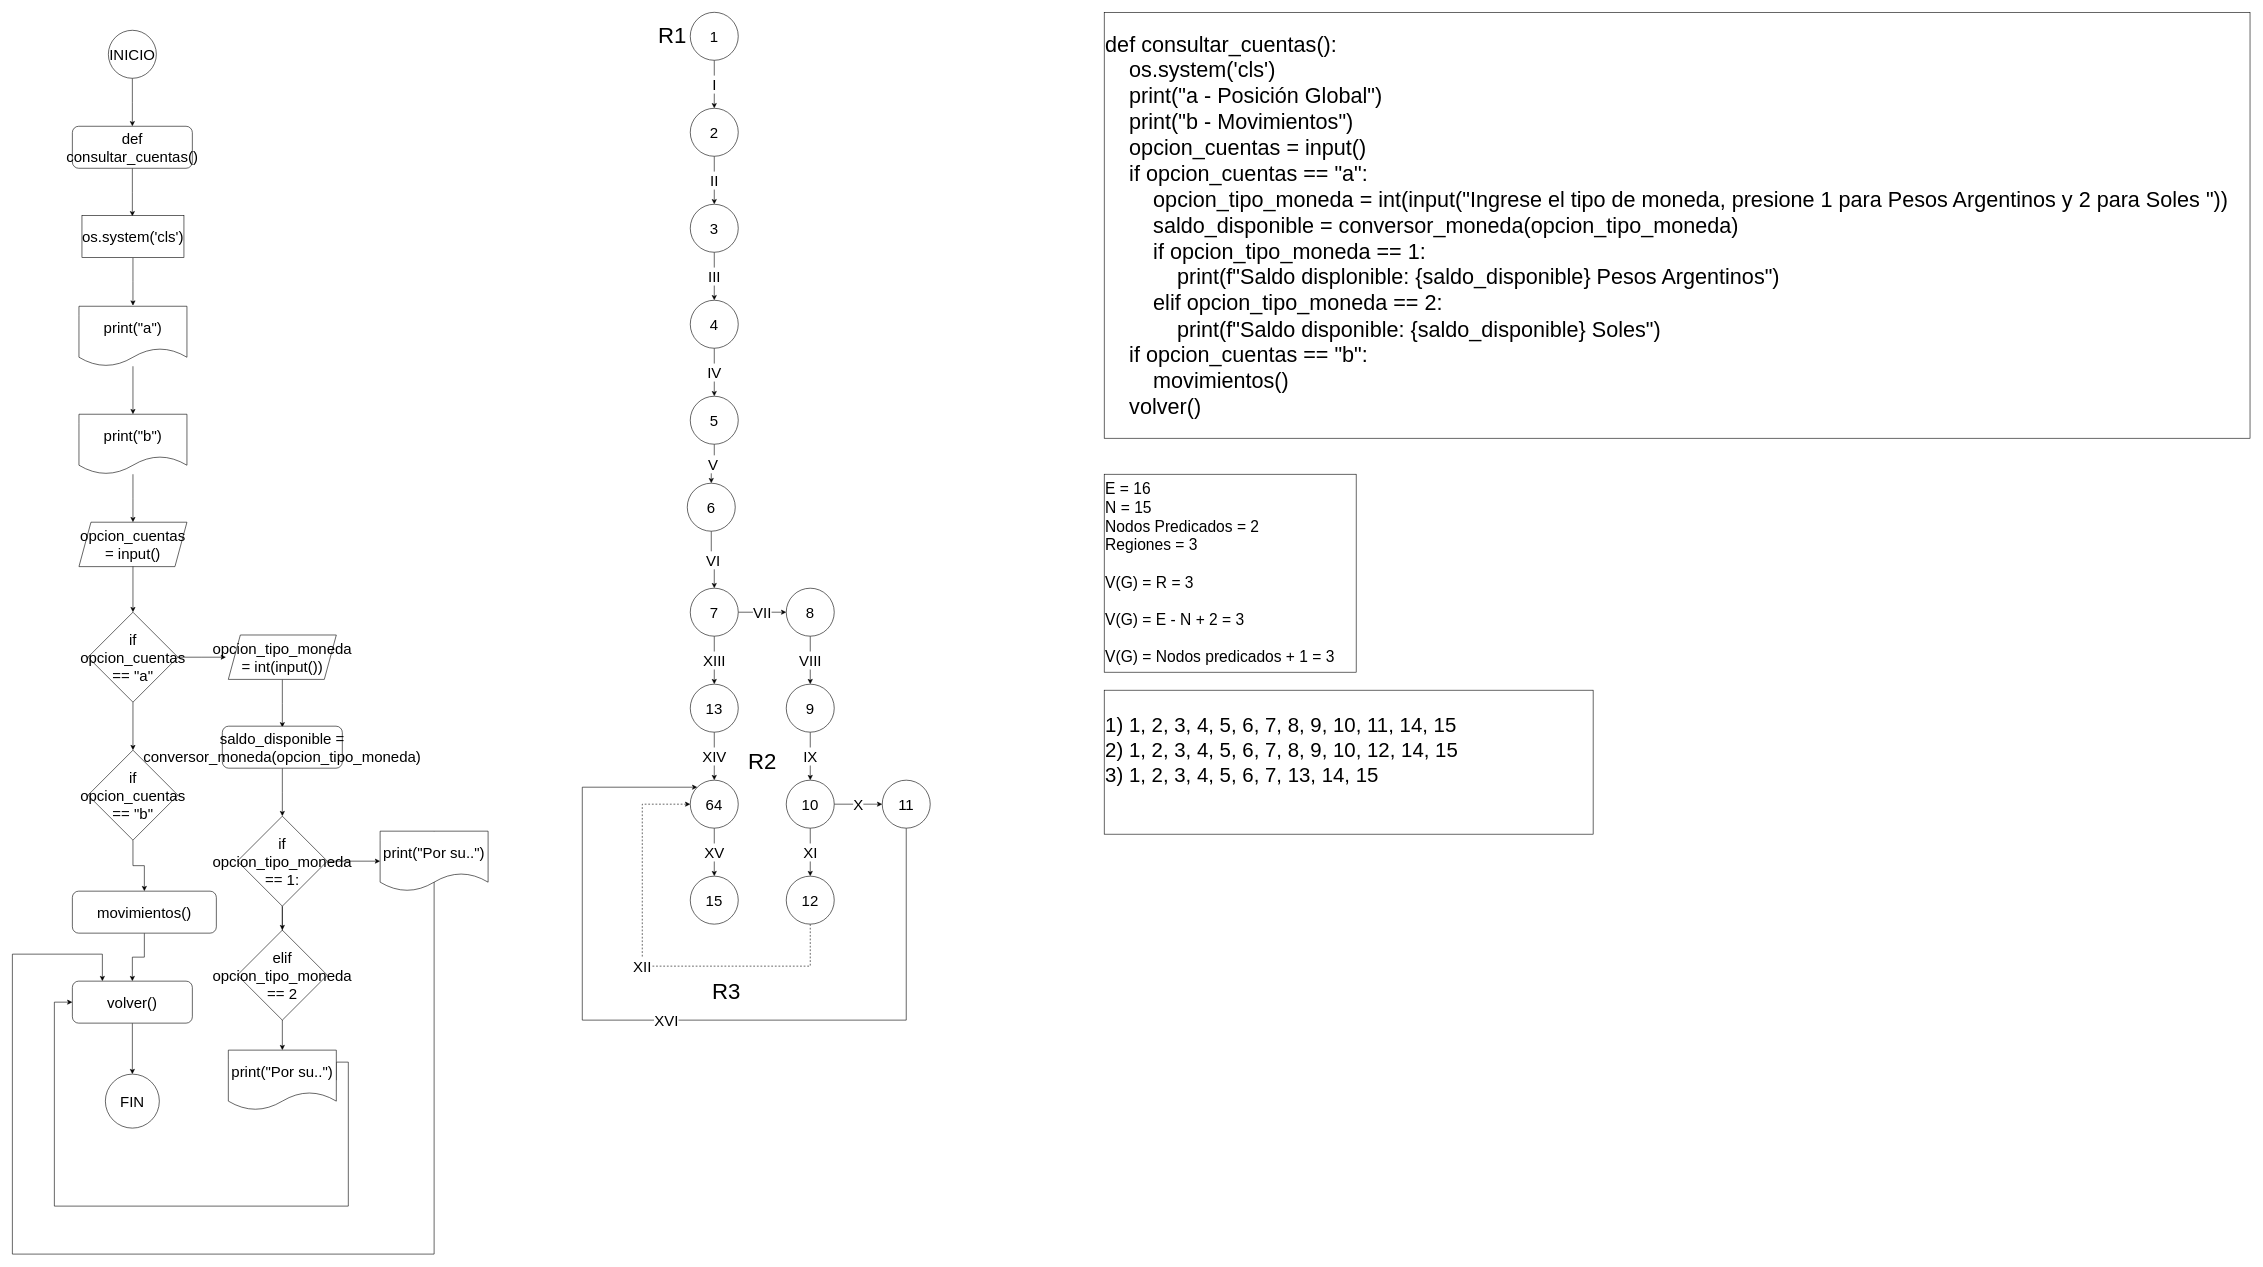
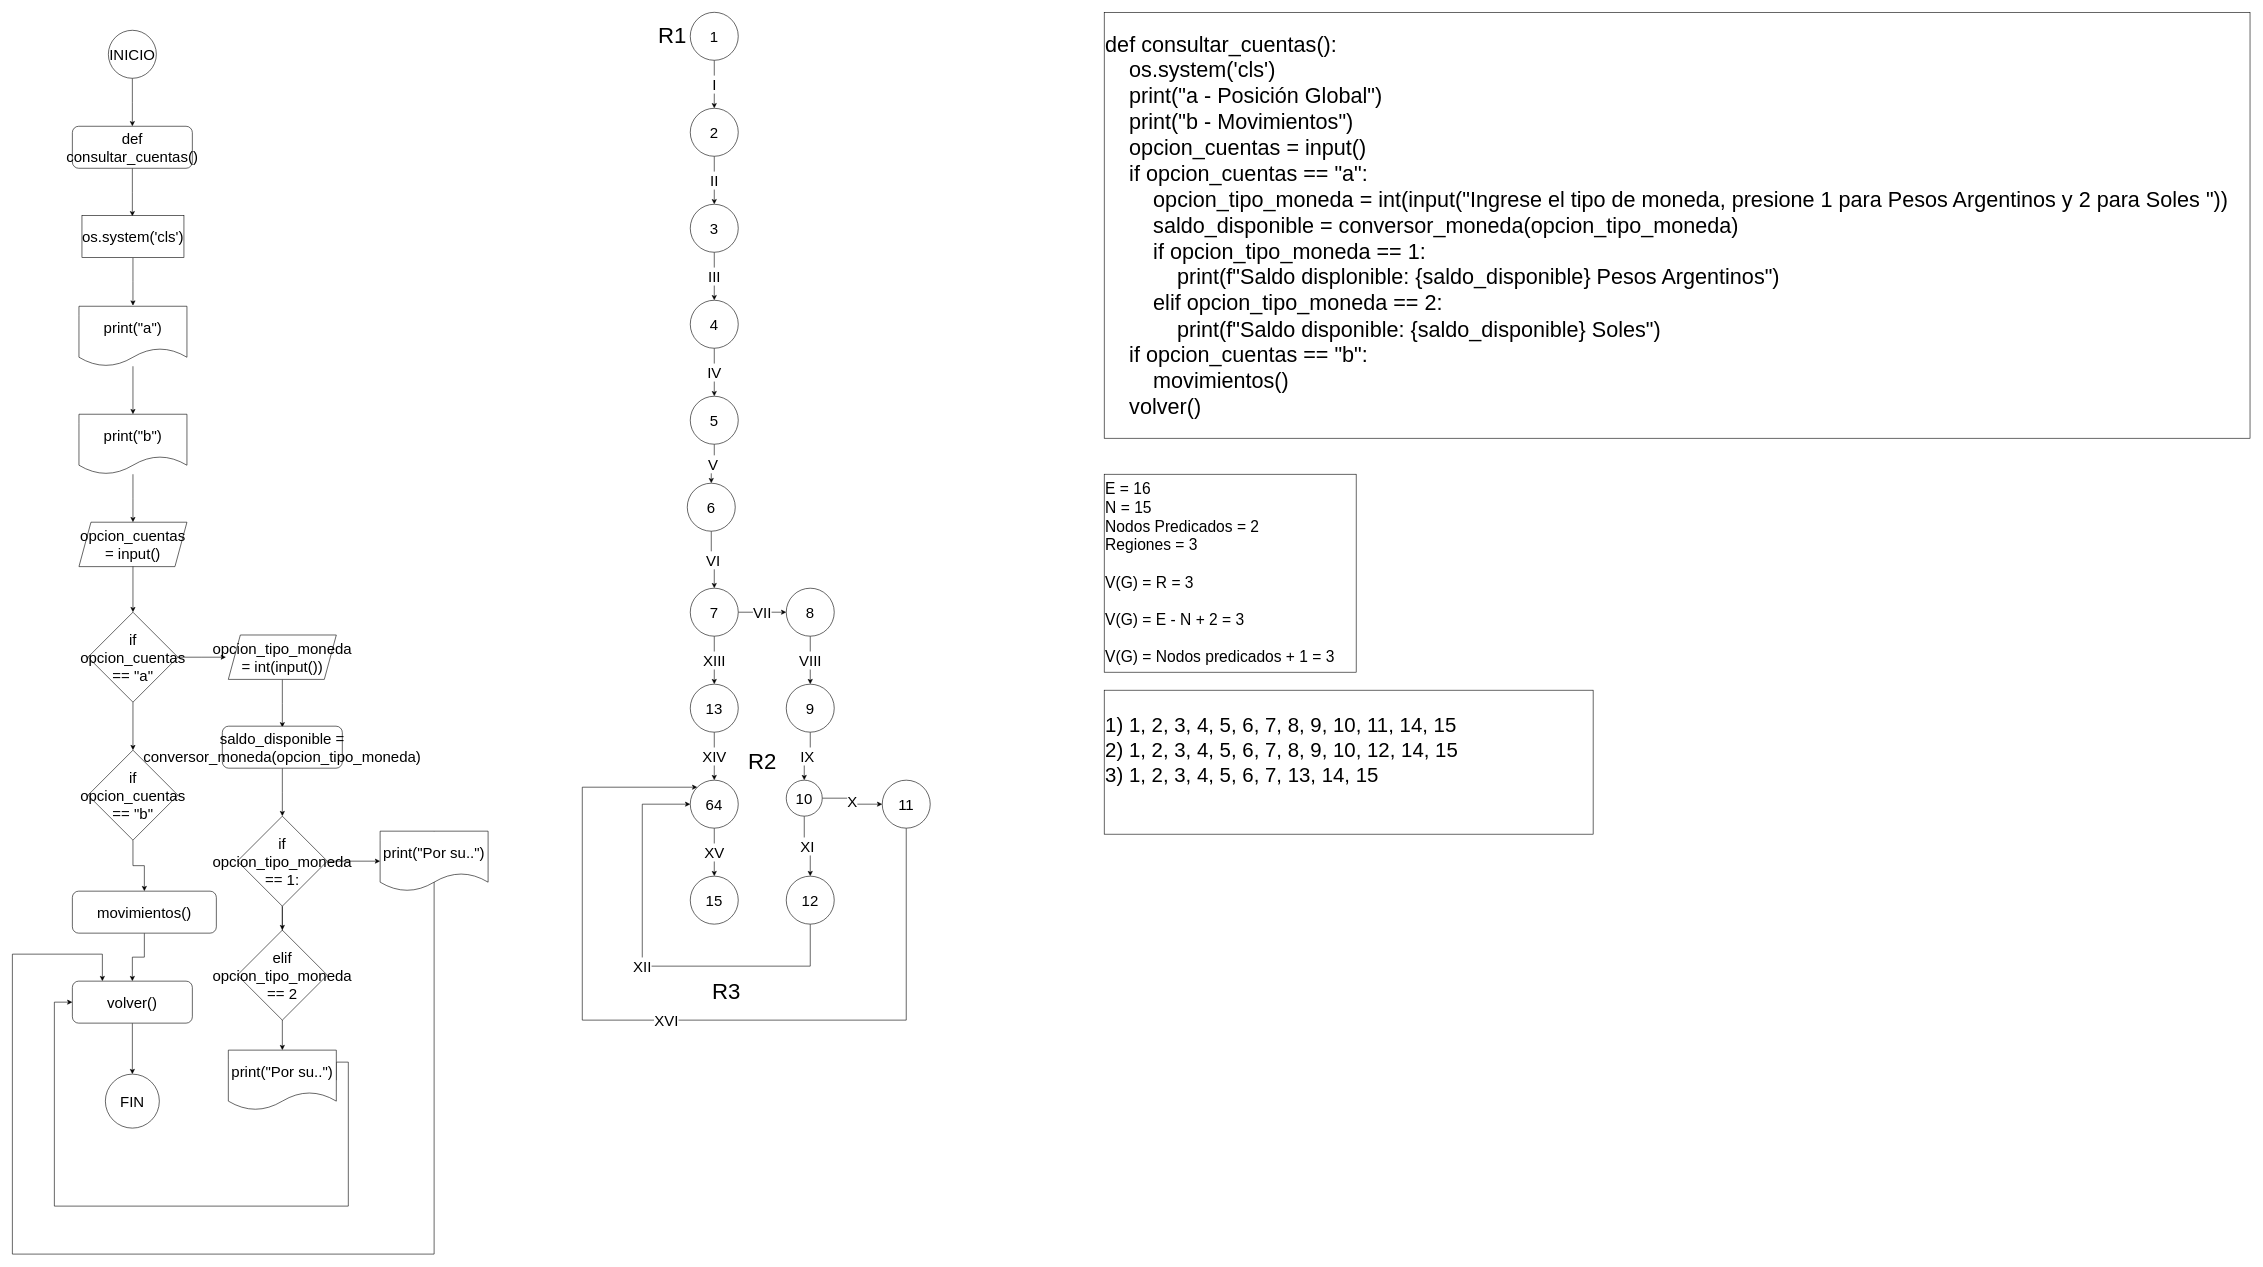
node "10": size 48x48 -> 36x36
edge "12" -> "64": style dashed -> solid
